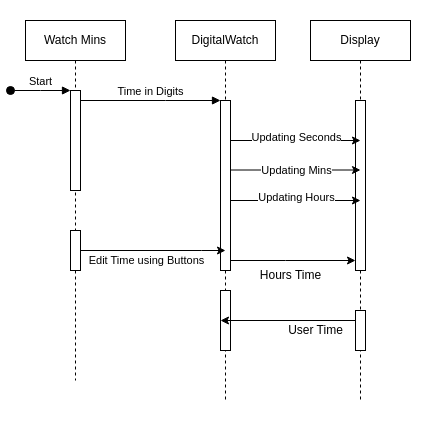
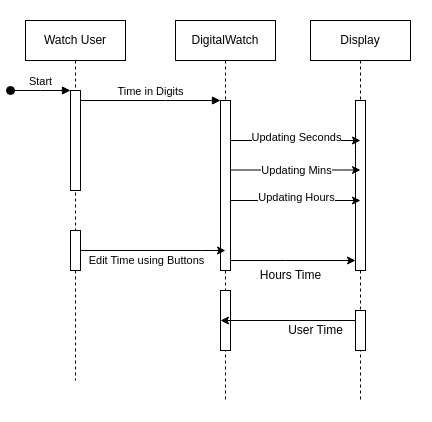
node "Watch Mins": label "Watch Mins" -> "Watch User"
